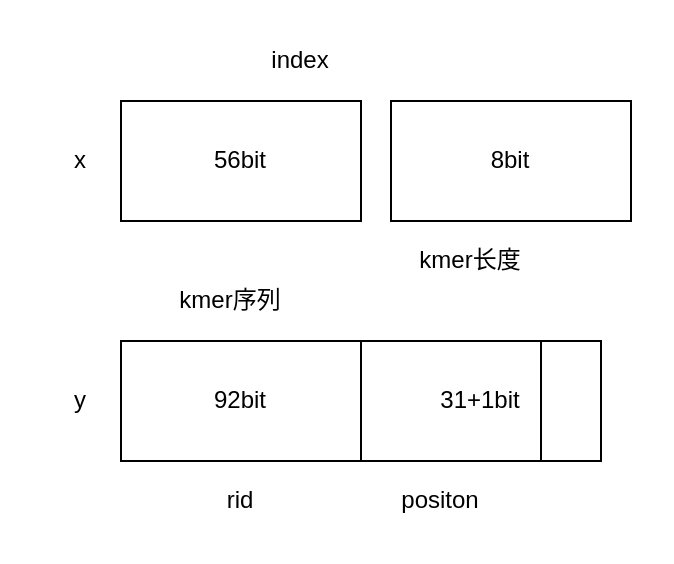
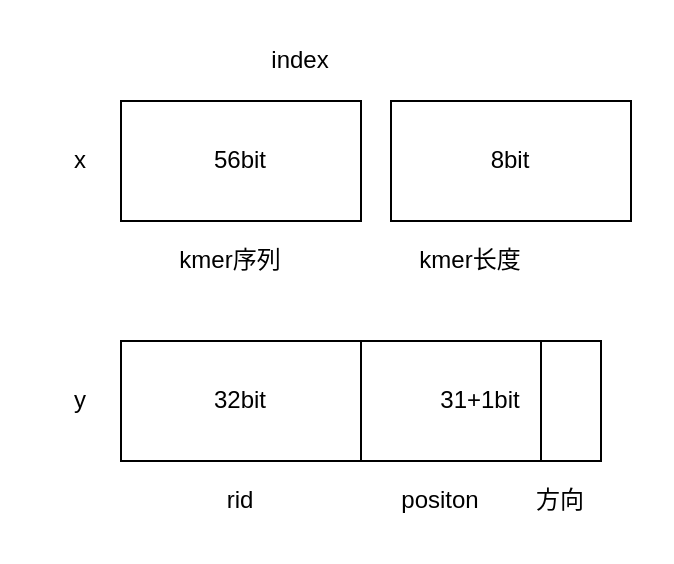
node "kmer序列": moved (231, 301) -> (231, 261)
node "92bit": label "92bit" -> "32bit"
node "方向": added
